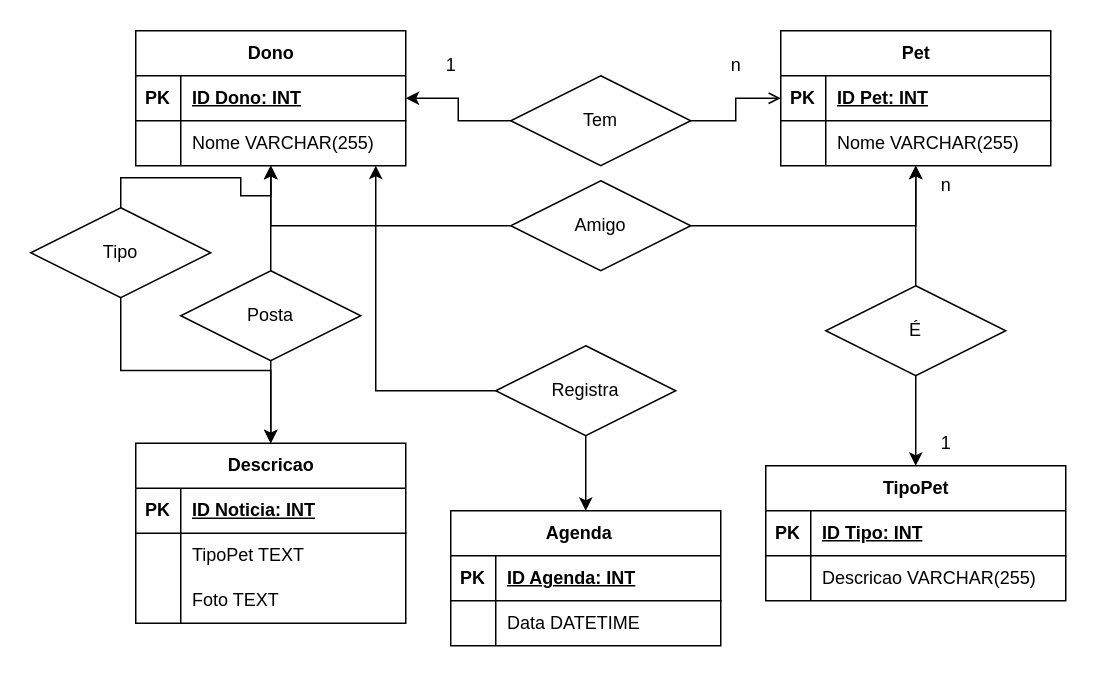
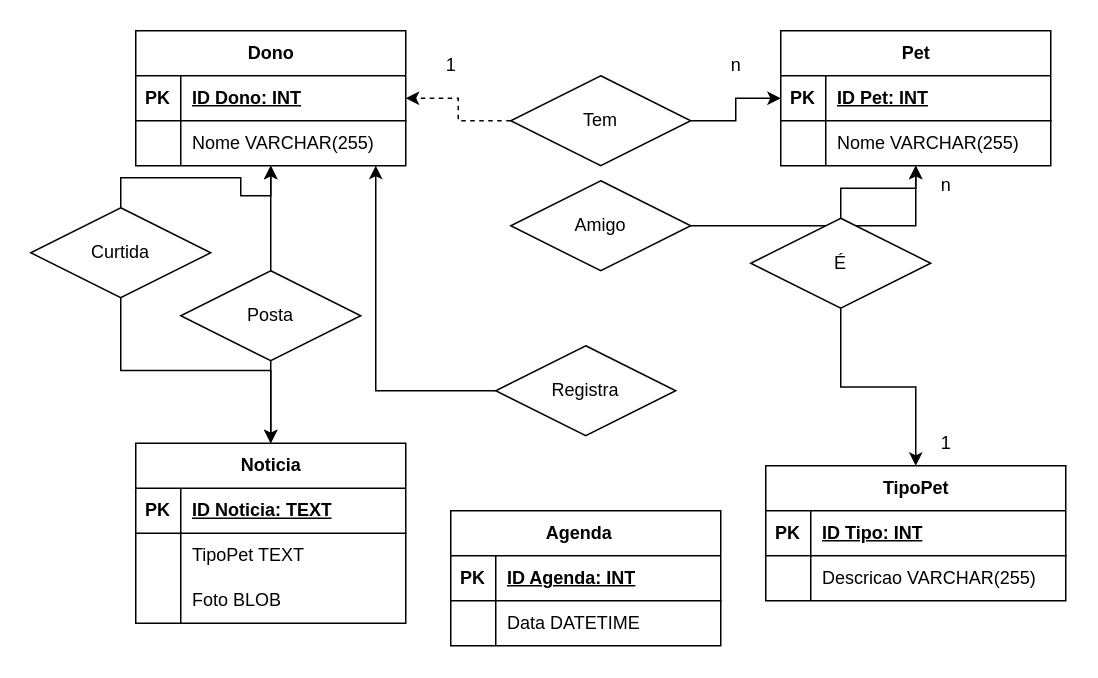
edge "Tem" -> "Pet": arrowhead open -> classic
edge "Tem" -> "Dono": style solid -> dashed
edge "Amigo" -> "Dono": removed
node "Tipo": label "Tipo" -> "Curtida"
node "É": moved (916, 331) -> (841, 263)
node "Descricao": label "Descricao" -> "Noticia"
edge "Registra" -> "Agenda": removed
node "ID Noticia: INT": label "ID Noticia: INT" -> "ID Noticia: TEXT"
node "Foto TEXT": label "Foto TEXT" -> "Foto BLOB"
